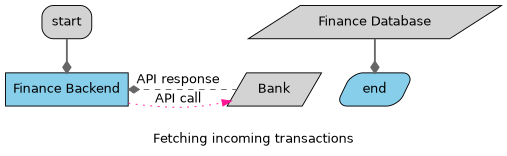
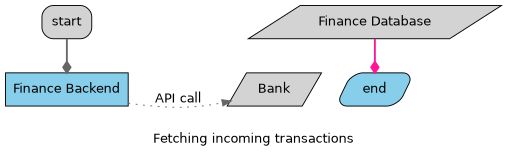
edge "Finance Database" -> "end": color gray40 -> deeppink
edge "Bank" -> "Finance Backend": removed, label "API response"
edge "Finance Backend" -> "Bank": color deeppink -> gray40
